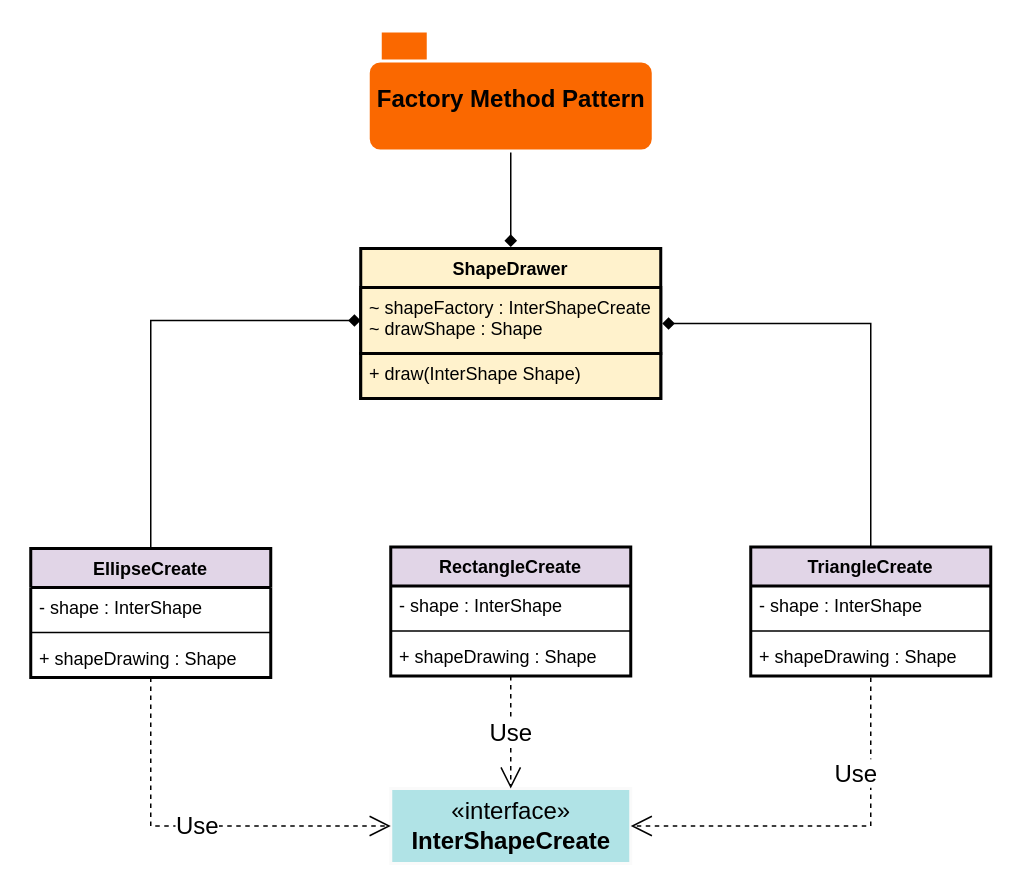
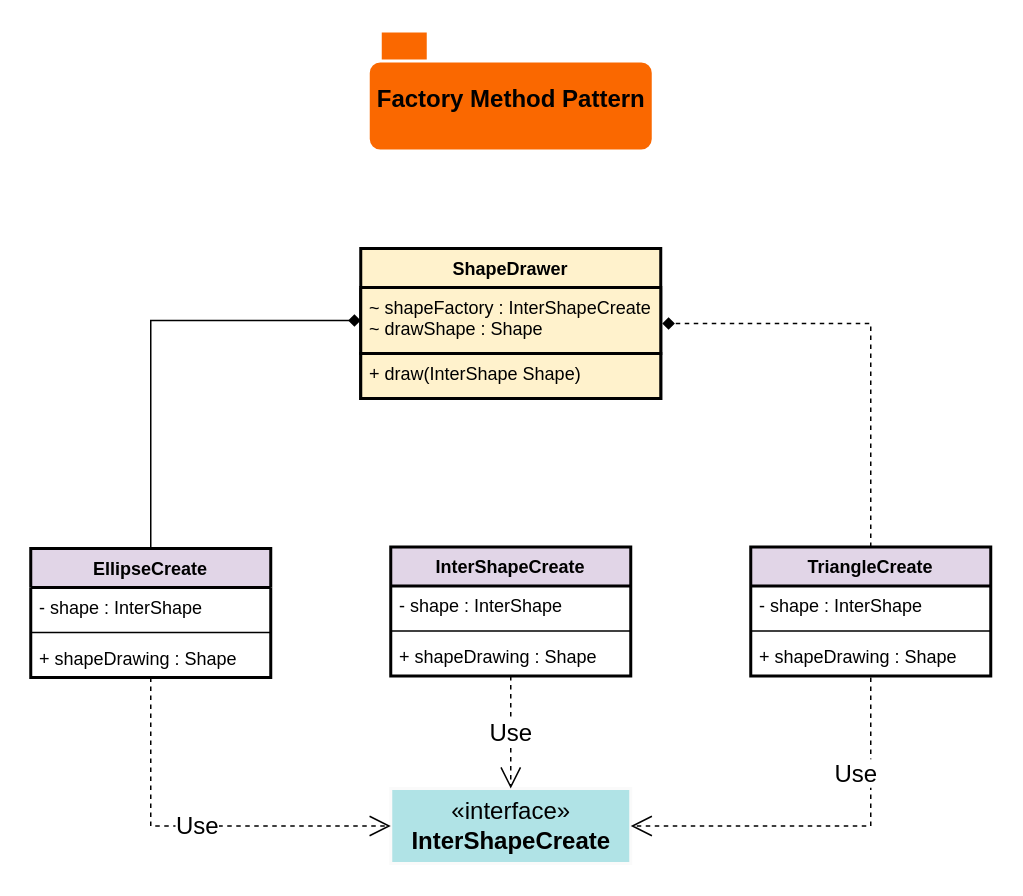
edge "Factory Method Pattern" -> "ShapeDrawer": removed
edge "TriangleCreate" -> "ShapeDrawer": style solid -> dashed
node "RectangleCreate": label "RectangleCreate" -> "InterShapeCreate"
